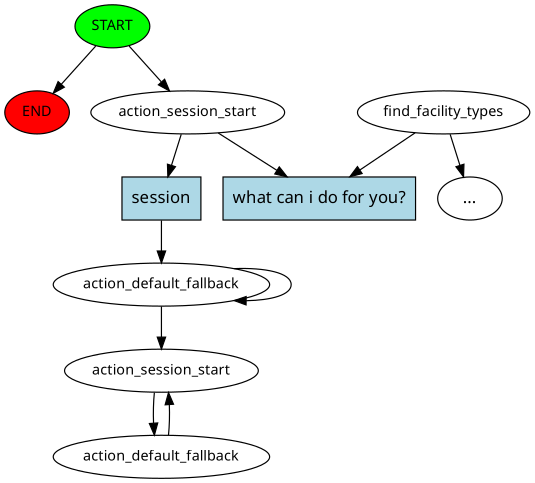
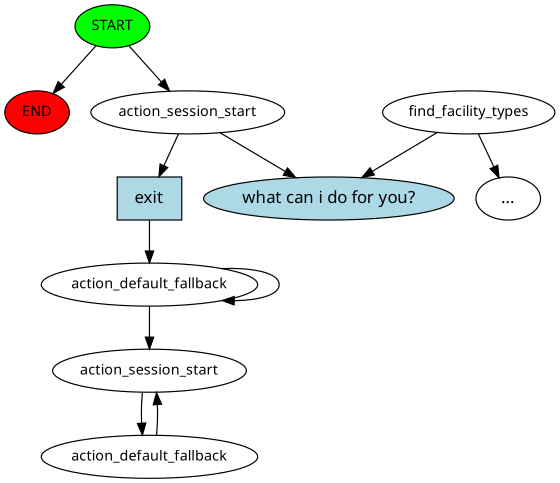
node "session": label "session" -> "exit"
node "what can i do for you?": shape box -> ellipse
